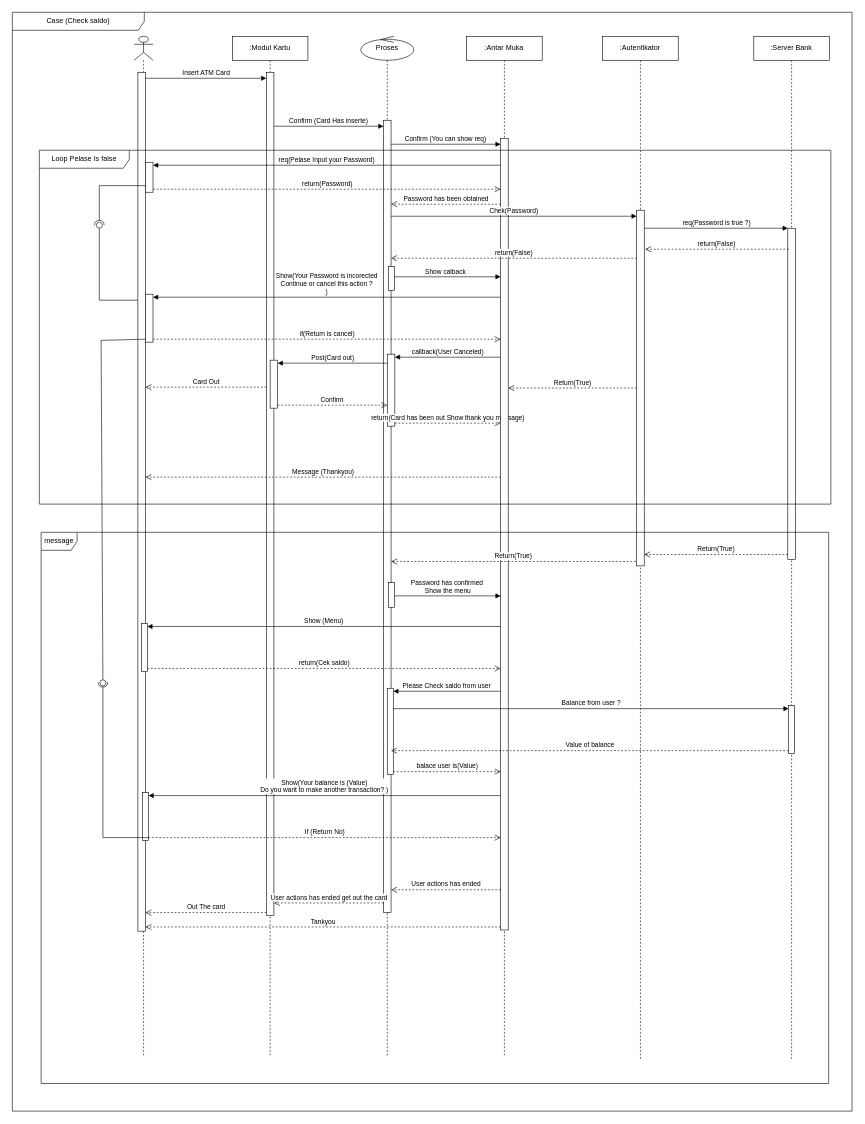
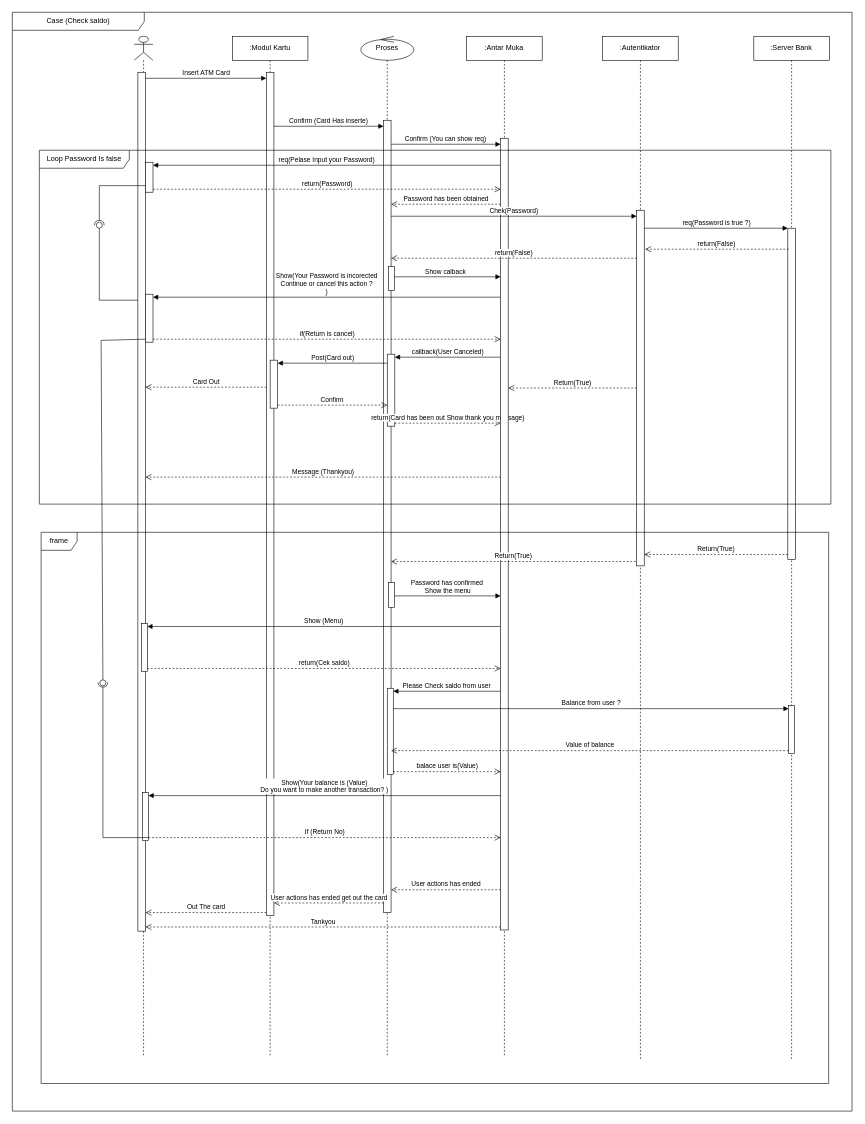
node "Loop Pelase Is false": label "Loop Pelase Is false" -> "Loop Password Is false"
node "message": label "message" -> "frame"
